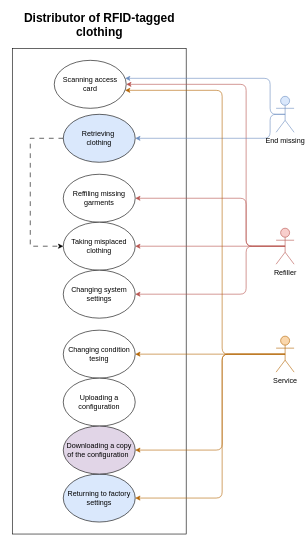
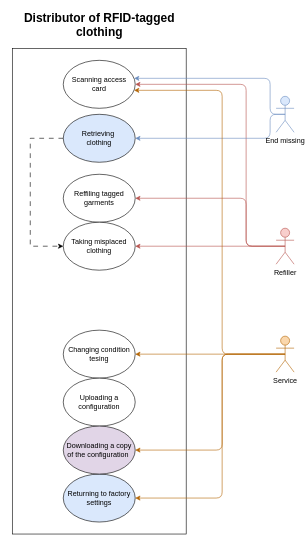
node "Scanning access card": moved (90, 84) -> (99, 84)
node "Reffiling missing garments": label "Reffiling missing garments" -> "Reffiling tagged garments"
edge "Refiller" -> "Changing system settings": removed
node "Changing system settings": removed
